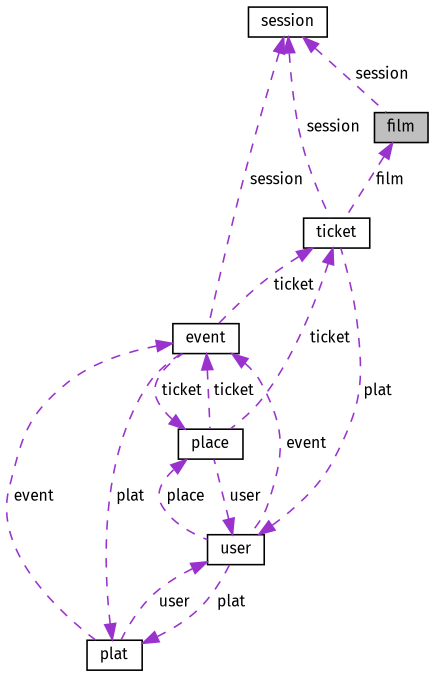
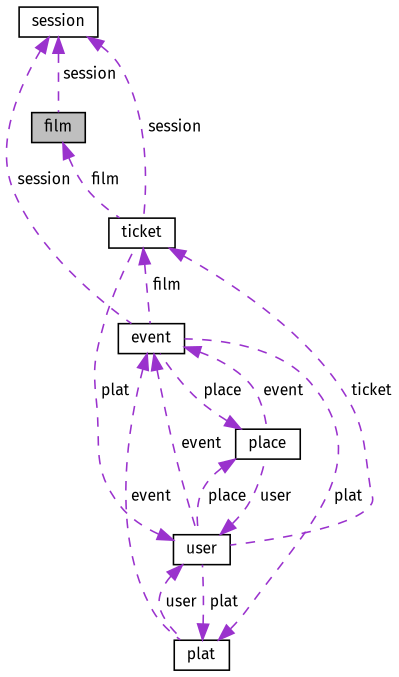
edge "event" -> "ticket": label " ticket" -> " film"
edge "place" -> "ticket": now "user" -> "ticket"
edge "event" -> "place": label " ticket" -> " place"
edge "place" -> "event": label " ticket" -> " event"
